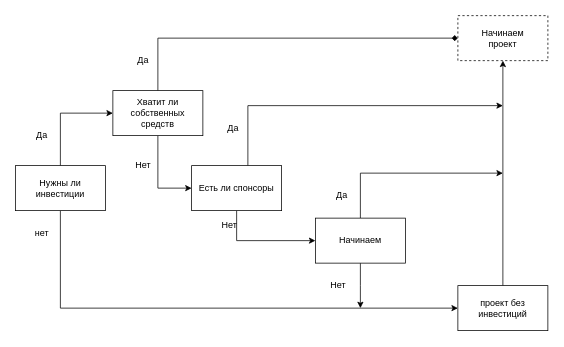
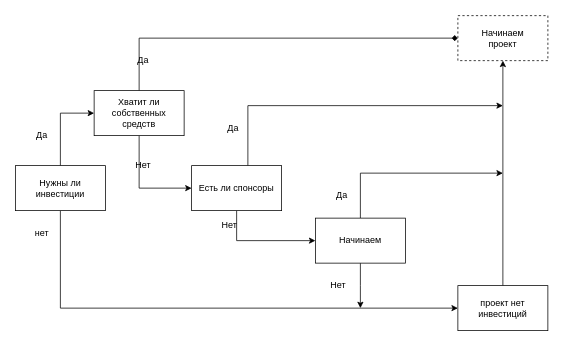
node "Хватит ли собственных средств": moved (158, 113) -> (139, 113)
node "проект без инвестиций": label "проект без инвестиций" -> "проект нет инвестиций"
